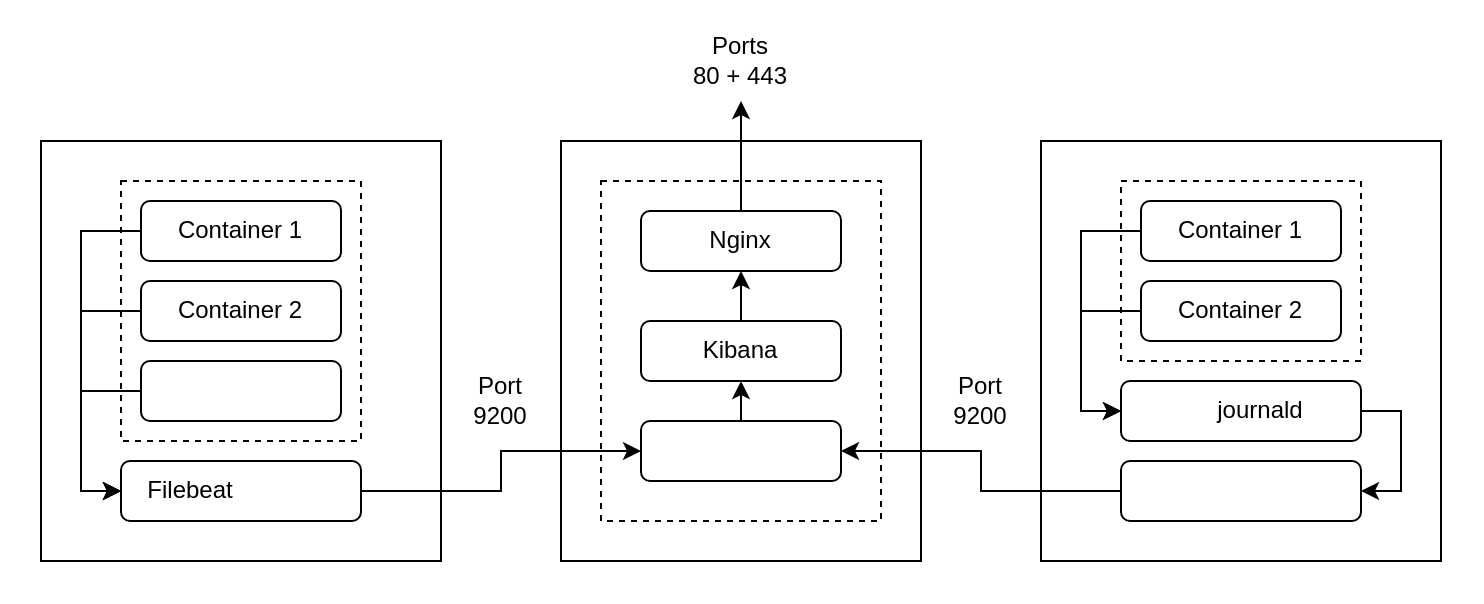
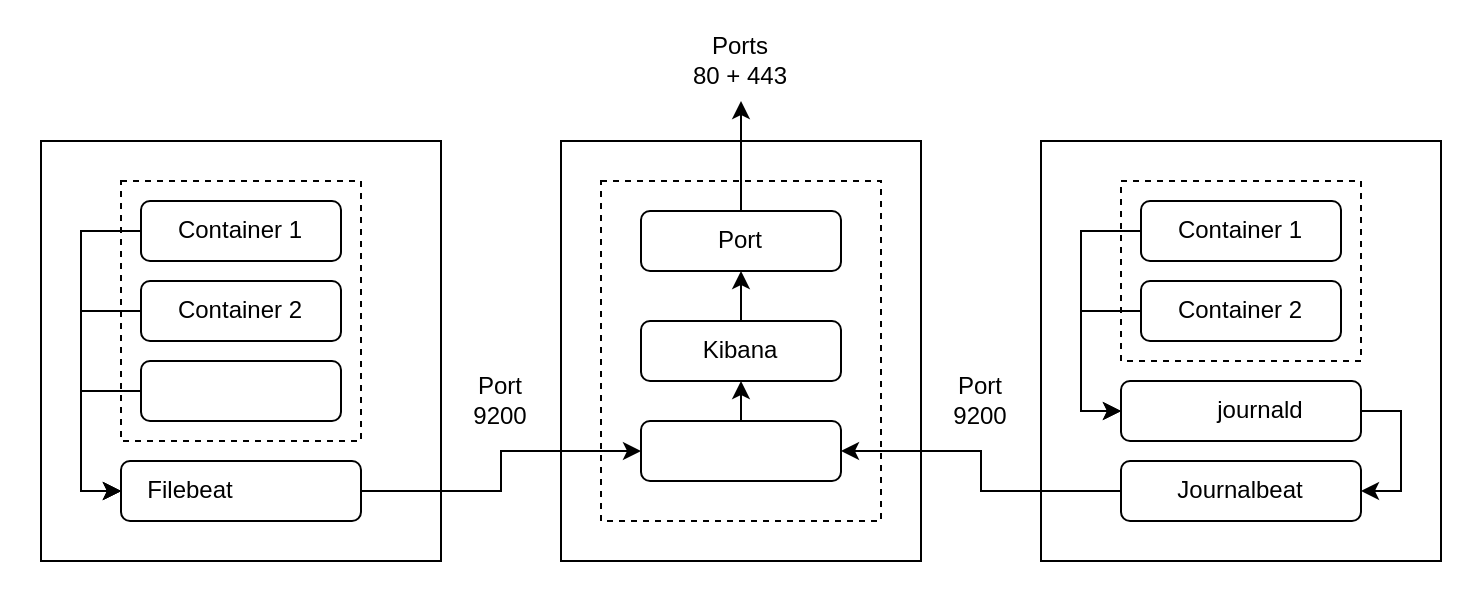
node "Nginx": label "Nginx" -> "Port"
node "Journalbeat": added
